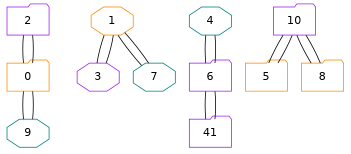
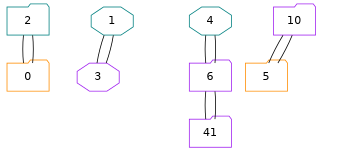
node "2": color purple -> teal
node "1": color darkorange -> teal
node "7": removed
node "8": removed
node "9": removed
